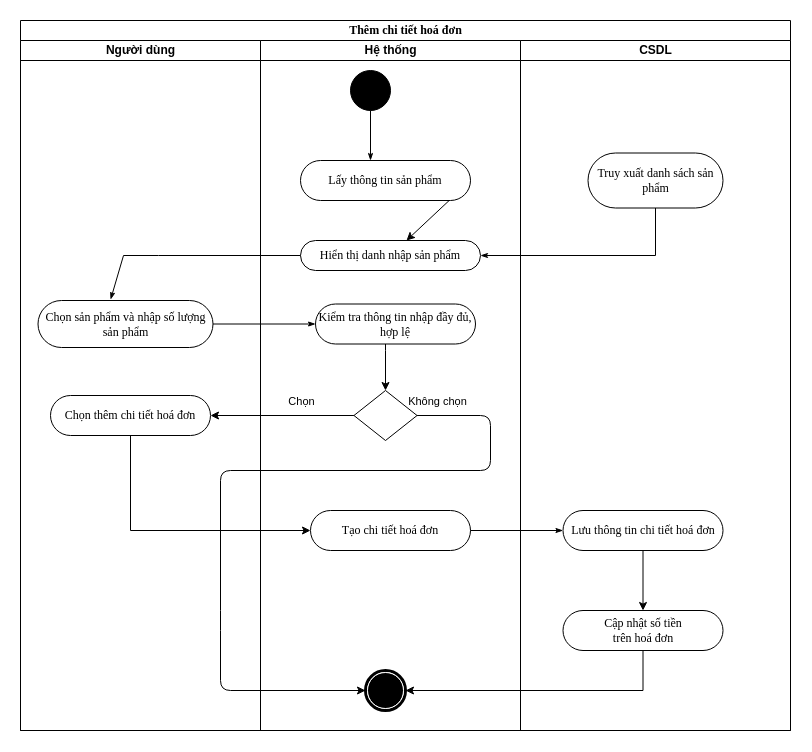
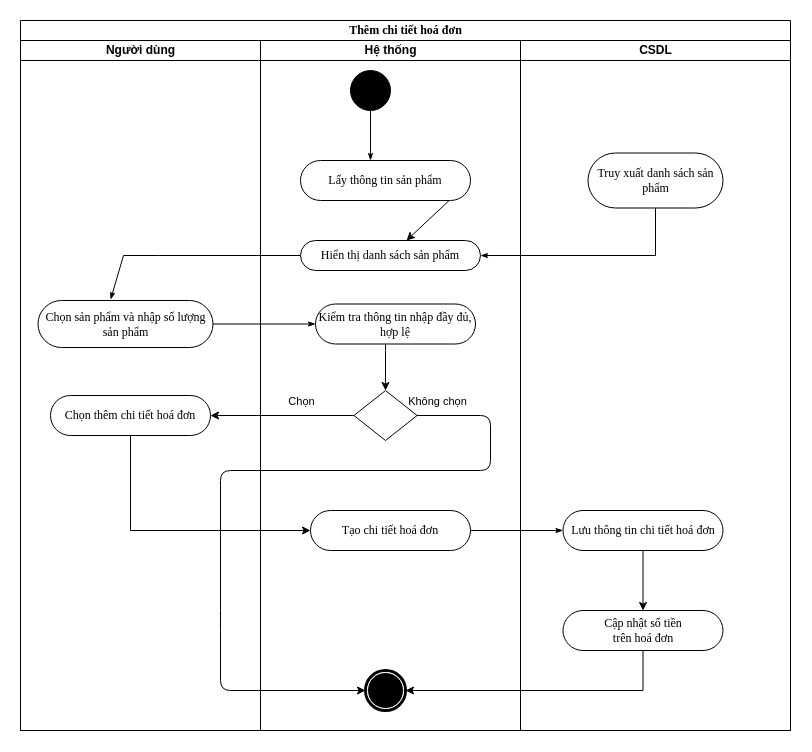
node "Hiển thị danh nhập sản phẩm": label "Hiển thị danh nhập sản phẩm" -> "Hiển thị danh sách sản phẩm"
